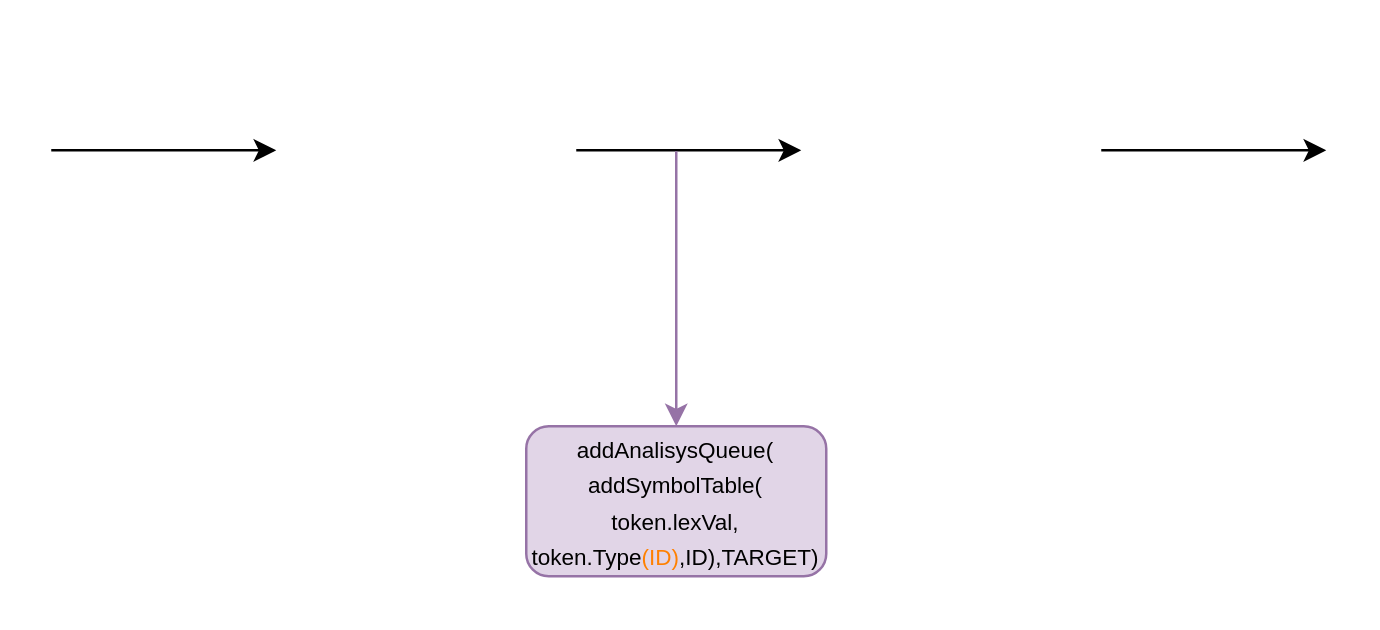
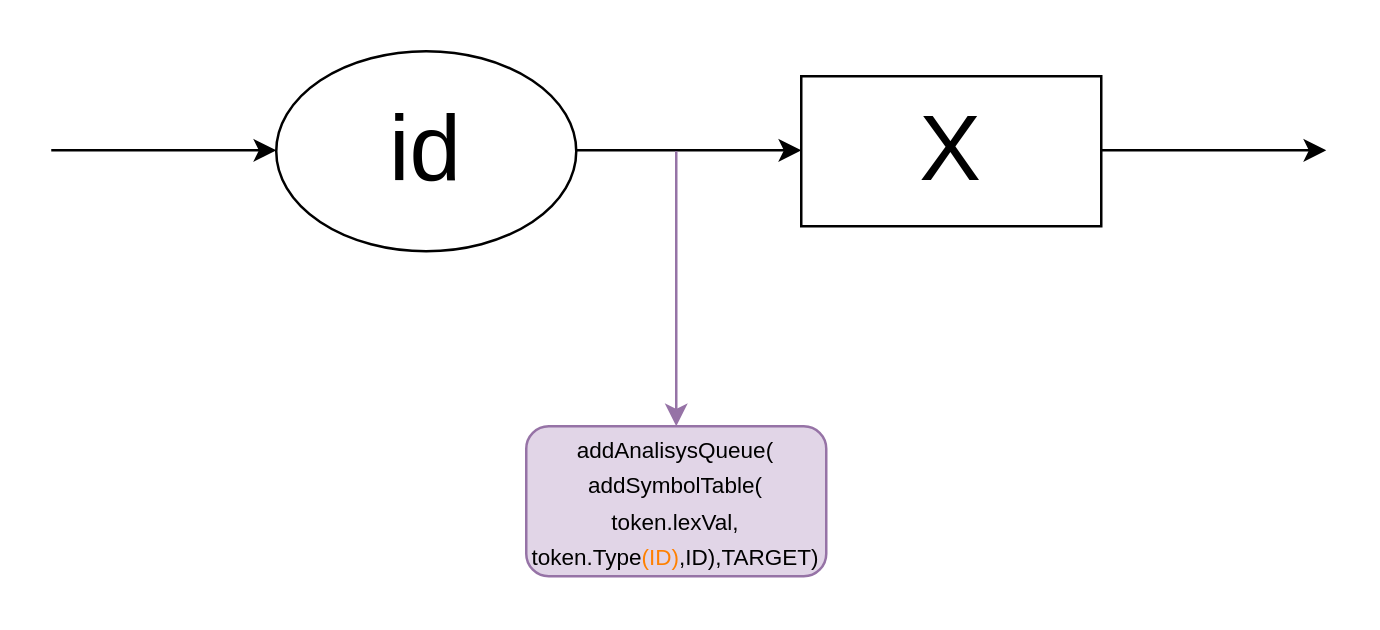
node "id": added
node "X": added
